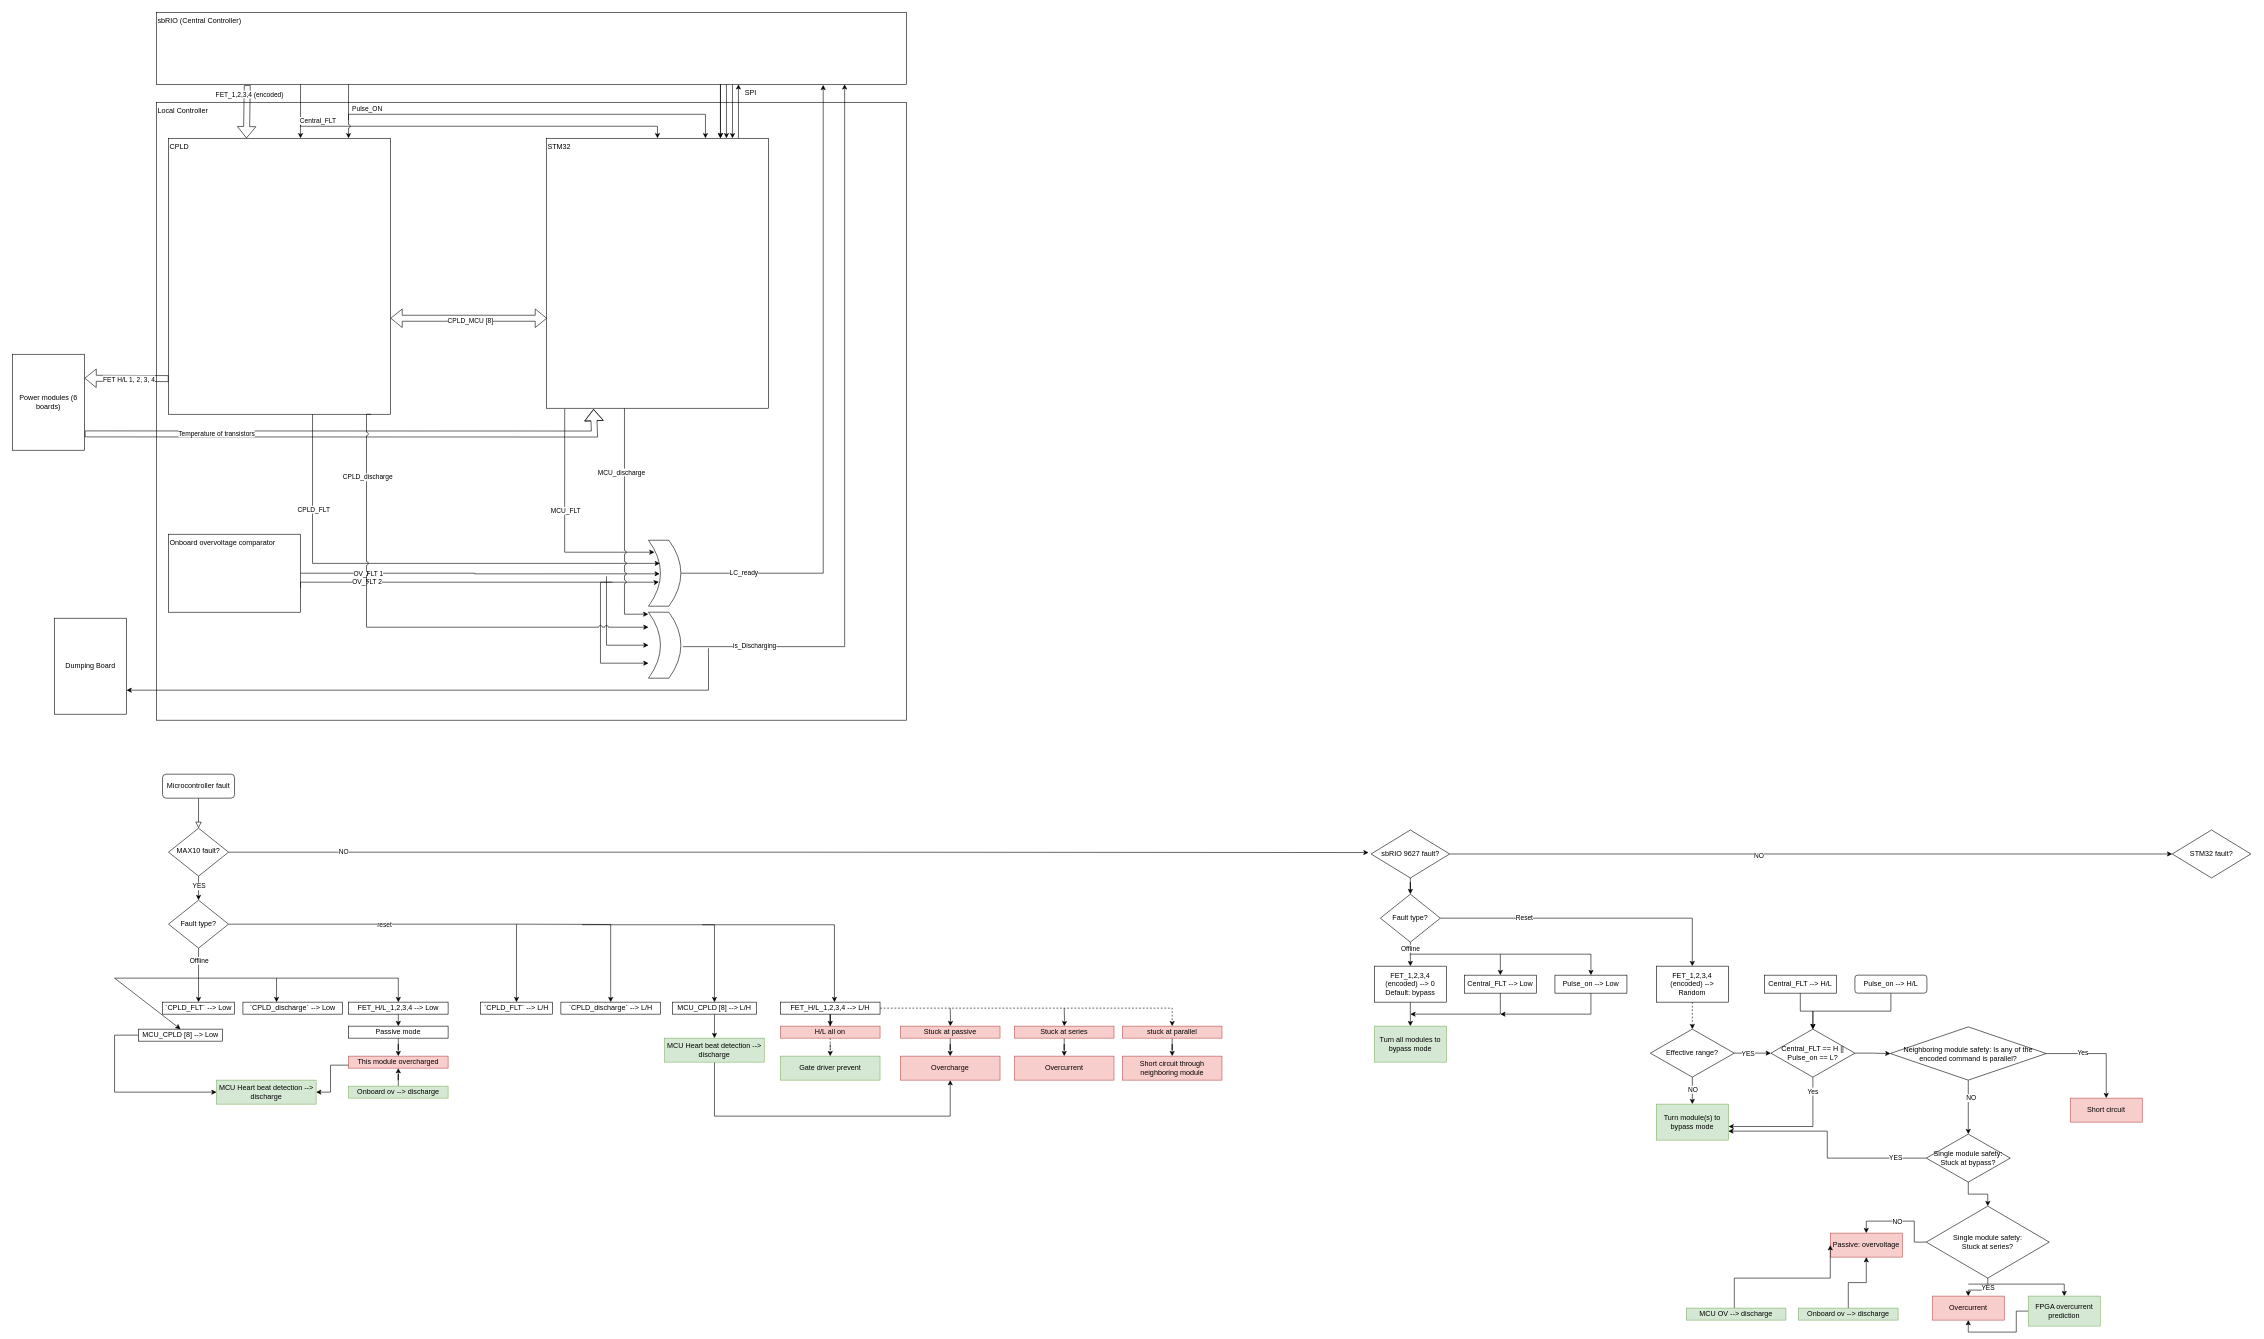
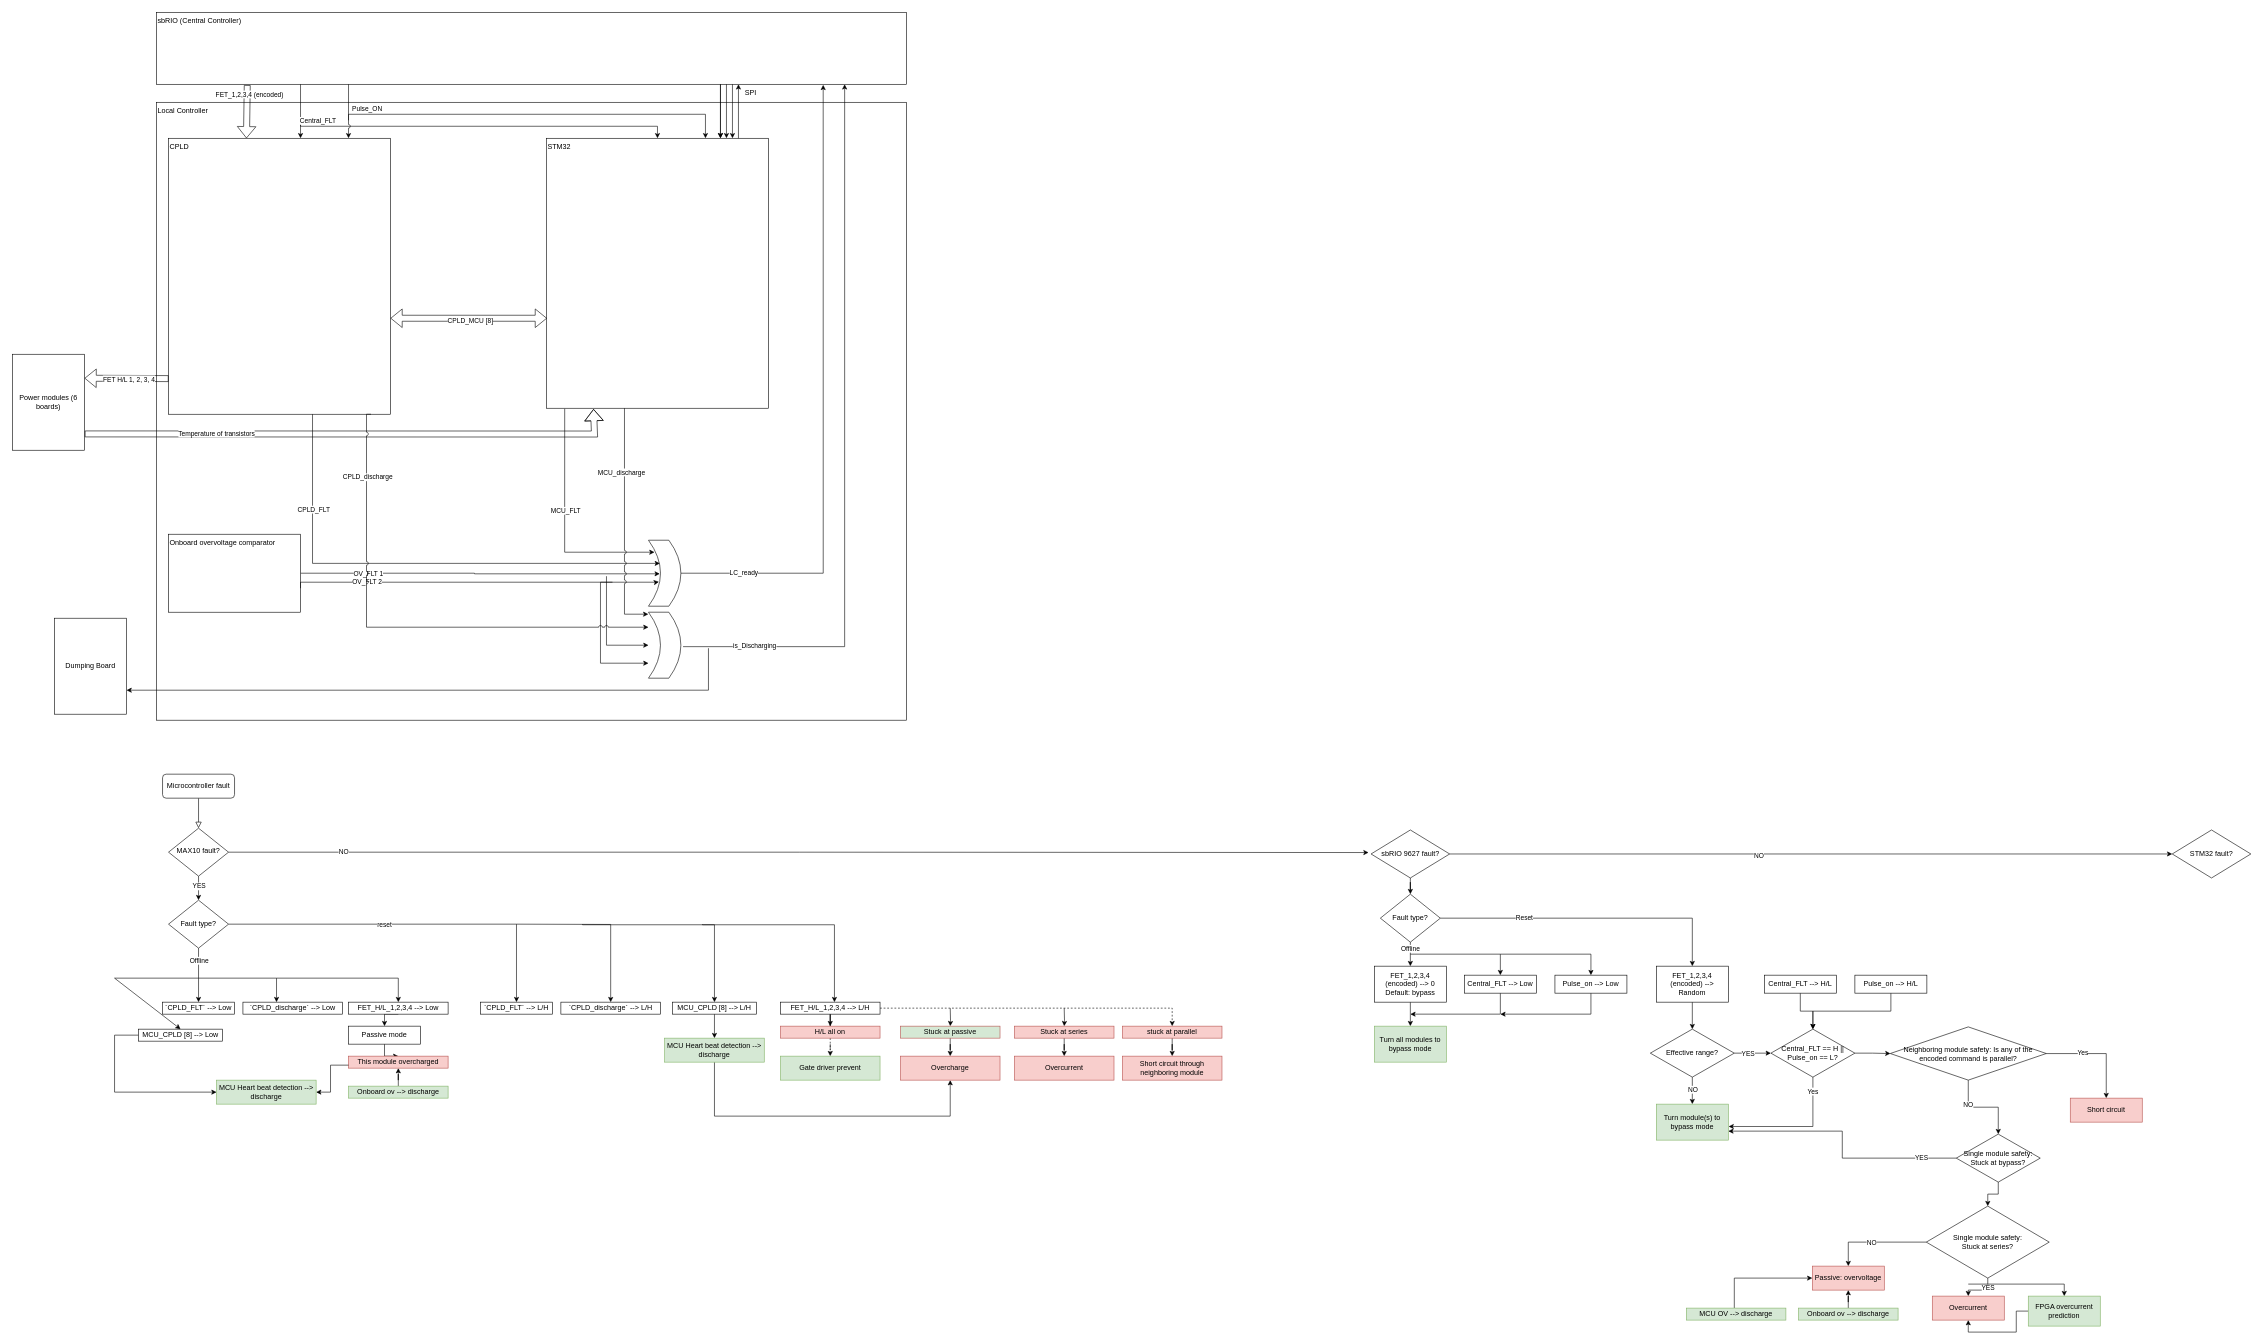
node "Pulse_on --> H/L": shape rounded rectangle -> rectangle
edge "FET_1,2,3,4 (encoded) --> Random" -> "Effective range?": style dashed -> solid
node "Passive mode": size 100x12 -> 72x18
node "Stuck at passive": fillcolor #f8cecc -> #d5e8d4
node "Single module safety: Stuck at bypass?": moved (1968, 1158) -> (1998, 1158)
node "Passive: overvoltage": moved (1866, 1245) -> (1848, 1278)
